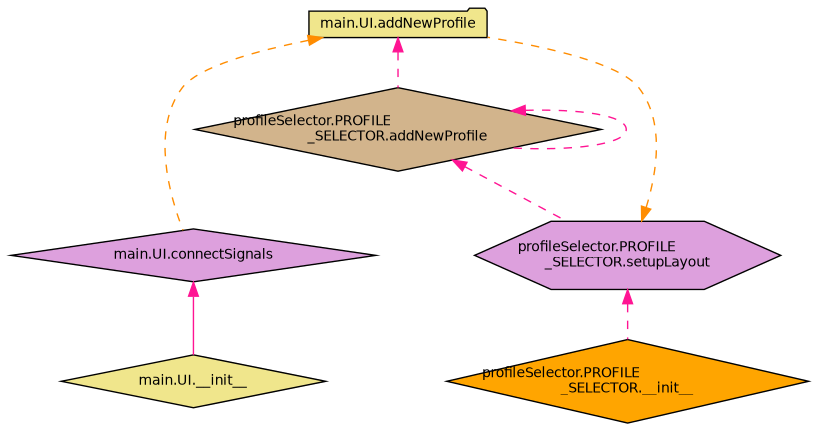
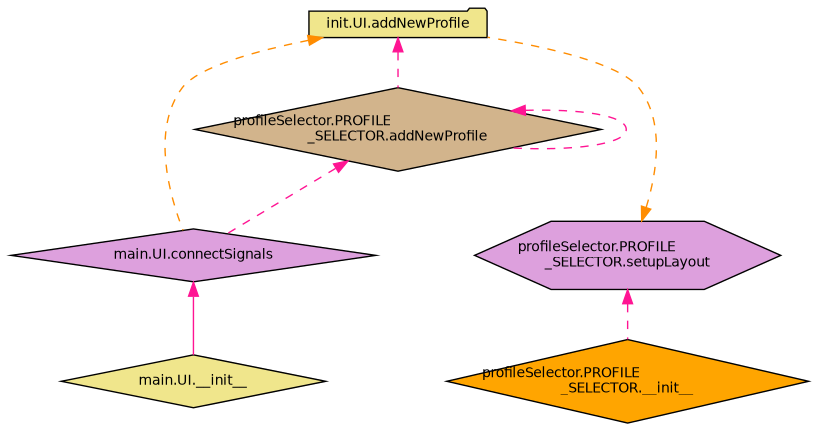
node "main.UI.addNewProfile": label "main.UI.addNewProfile" -> "init.UI.addNewProfile"
edge "profileSelector.PROFILE _SELECTOR.setupLayout" -> "profileSelector.PROFILE _SELECTOR.addNewProfile": now "main.UI.connectSignals" -> "profileSelector.PROFILE _SELECTOR.addNewProfile"
